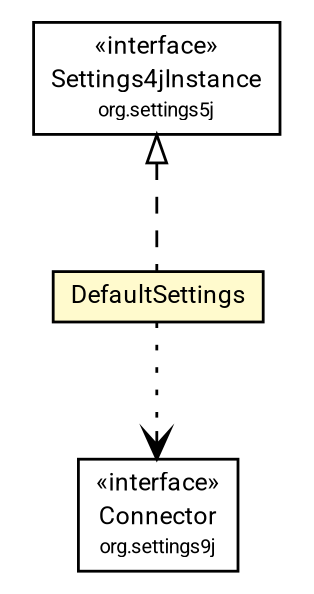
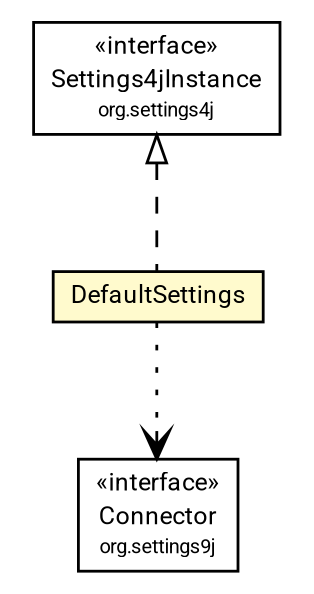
node "Settings4jInstance": text "org.settings5j" -> "org.settings4j"
